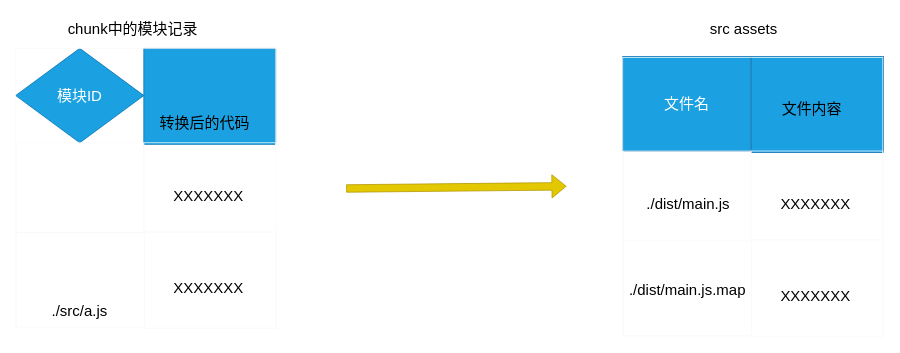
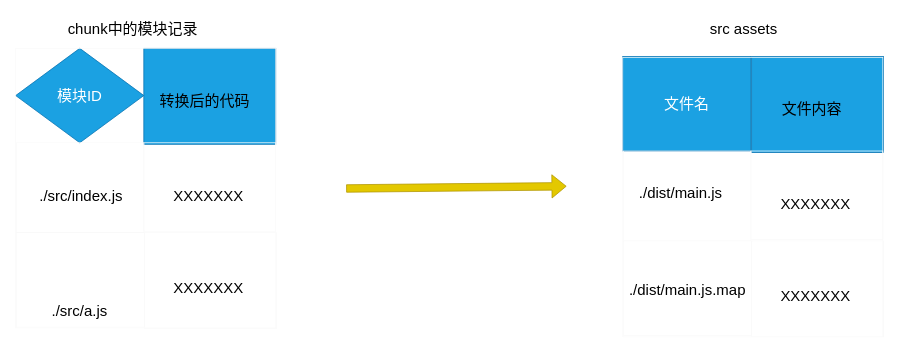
node "转换后的代码": moved (204, 123) -> (204, 100)
node "./src/index.js": added
node "./dist/main.js": moved (688, 204) -> (680, 192)
